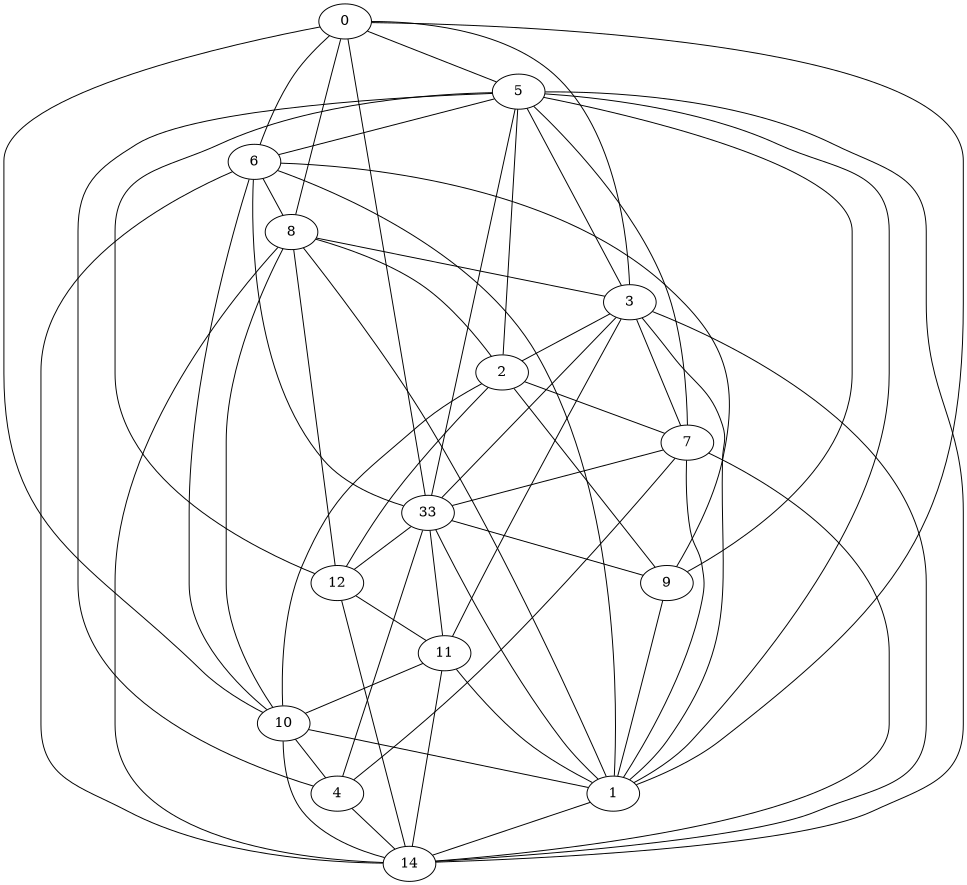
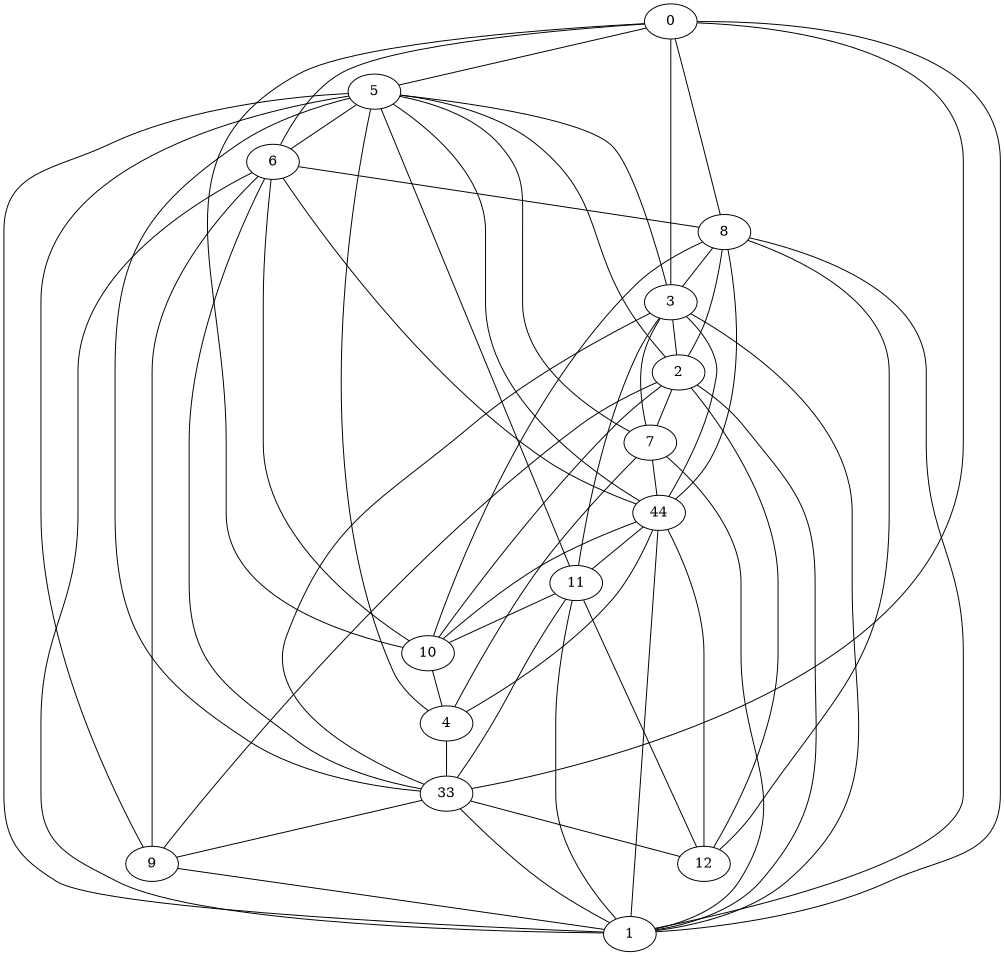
edge "5" -- "12": now "5" -- "11"
edge "7" -- "33": removed
edge "10" -- "1": now "2" -- "1"
node "14": label "14" -> "44"
